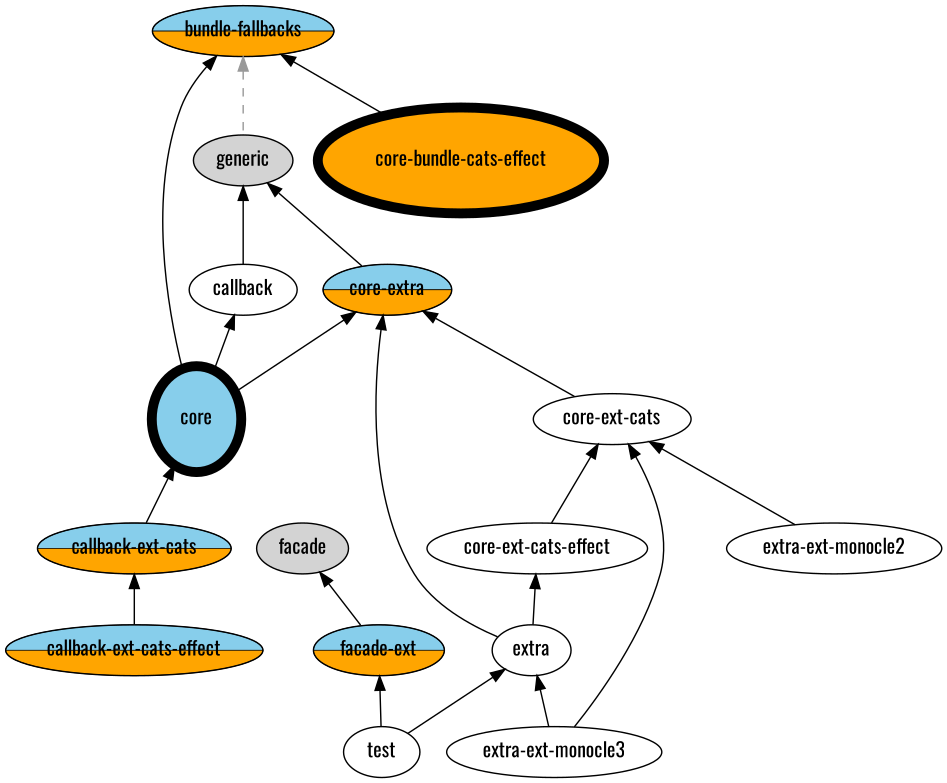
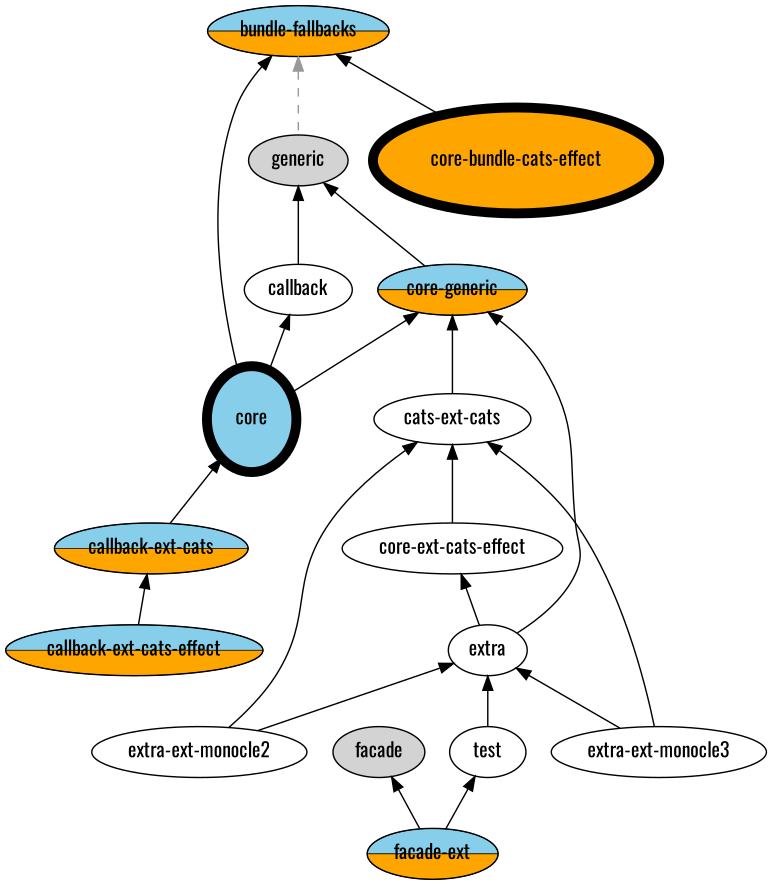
node "core-extra": label "core-extra" -> "core-generic"
node "core-ext-cats": label "core-ext-cats" -> "cats-ext-cats"
edge "extra-ext-monocle2" -> "extra": added
edge "test" -> "facade-ext": reversed
